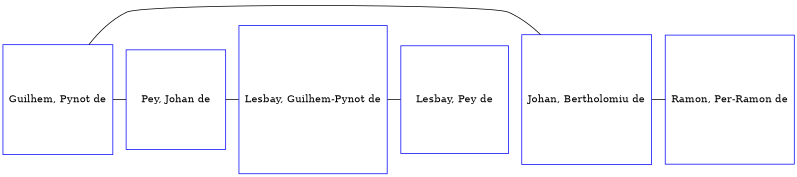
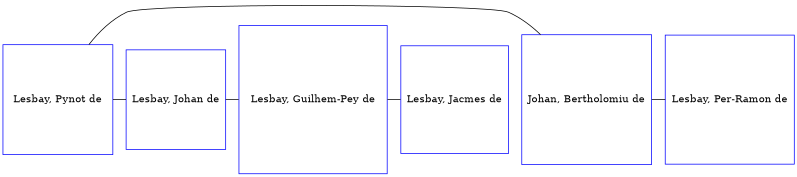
node "Guilhem, Pynot de": label "Guilhem, Pynot de" -> "Lesbay, Pynot de"
node "Pey, Johan de": label "Pey, Johan de" -> "Lesbay, Johan de"
node "Lesbay, Guilhem-Pynot de": label "Lesbay, Guilhem-Pynot de" -> "Lesbay, Guilhem-Pey de"
node "Lesbay, Pey de": label "Lesbay, Pey de" -> "Lesbay, Jacmes de"
node "Ramon, Per-Ramon de": label "Ramon, Per-Ramon de" -> "Lesbay, Per-Ramon de"
